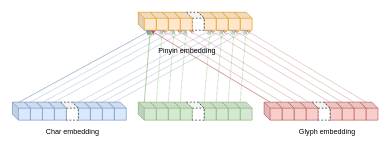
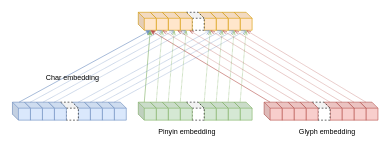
node "Pinyin embedding": moved (187, 51) -> (187, 132)
node "Char embedding": moved (72, 132) -> (72, 78)
